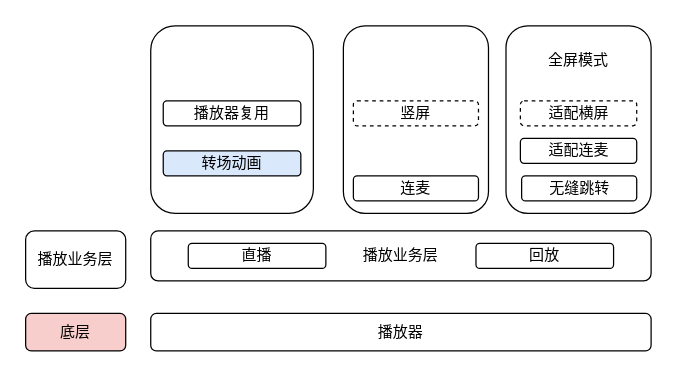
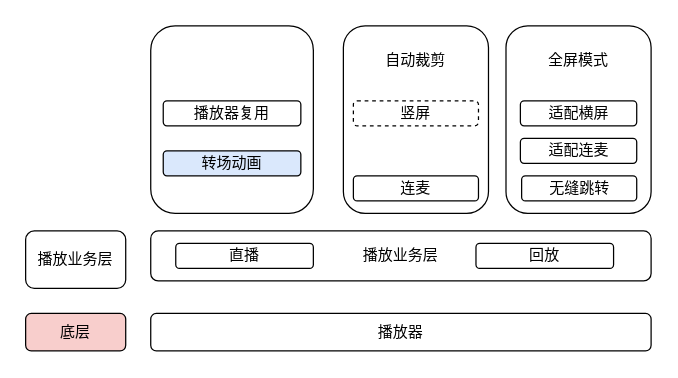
node "自动裁剪": added
node "适配横屏": style dashed -> solid
node "直播": moved (257, 256) -> (244, 256)
